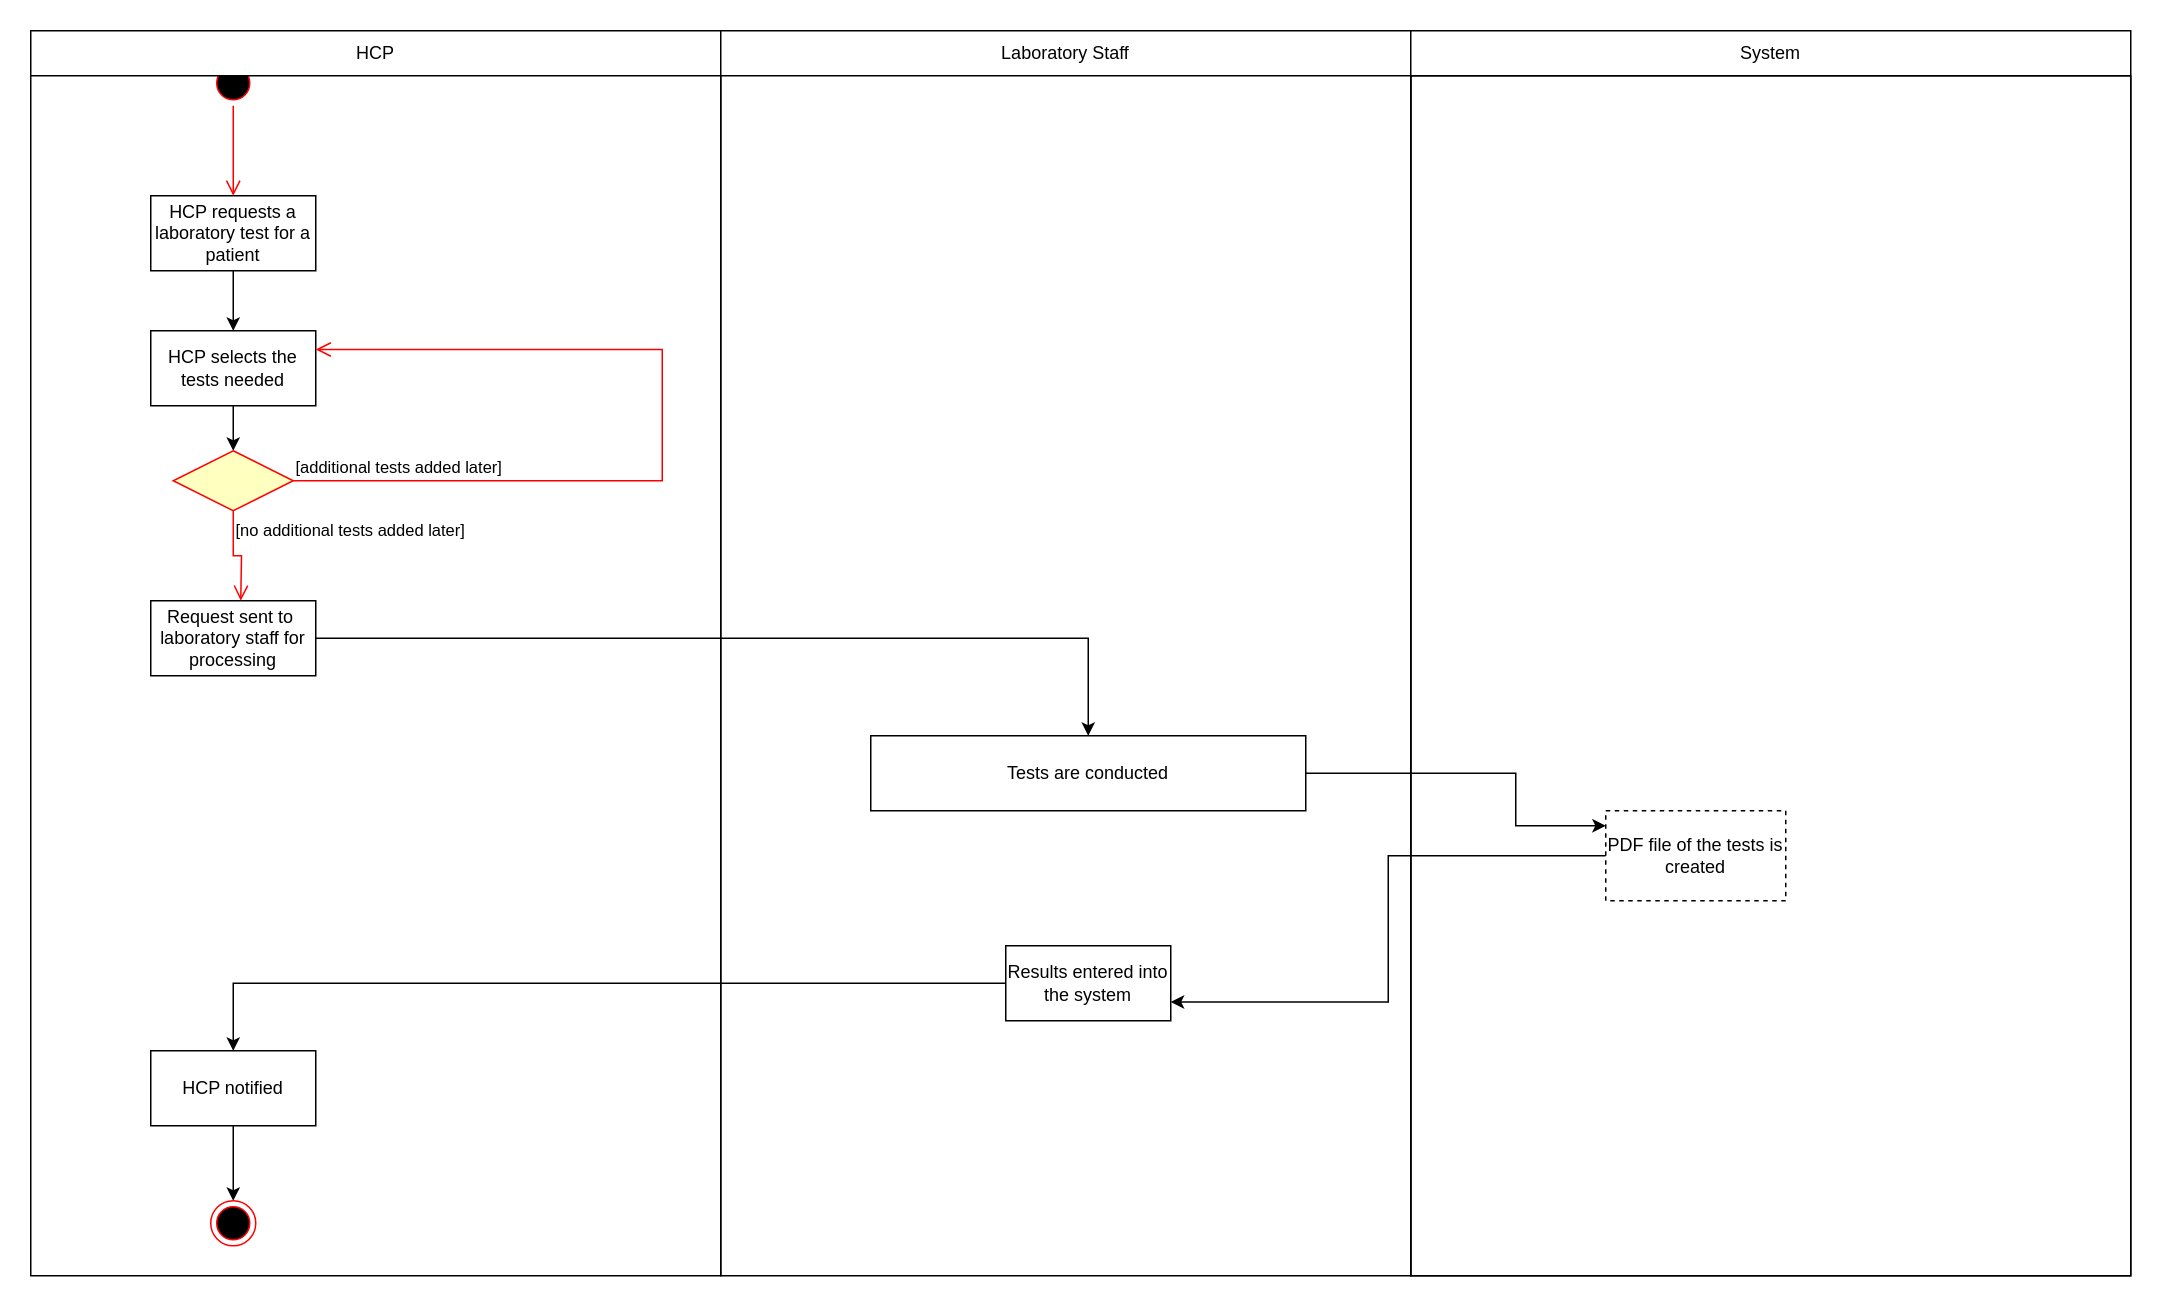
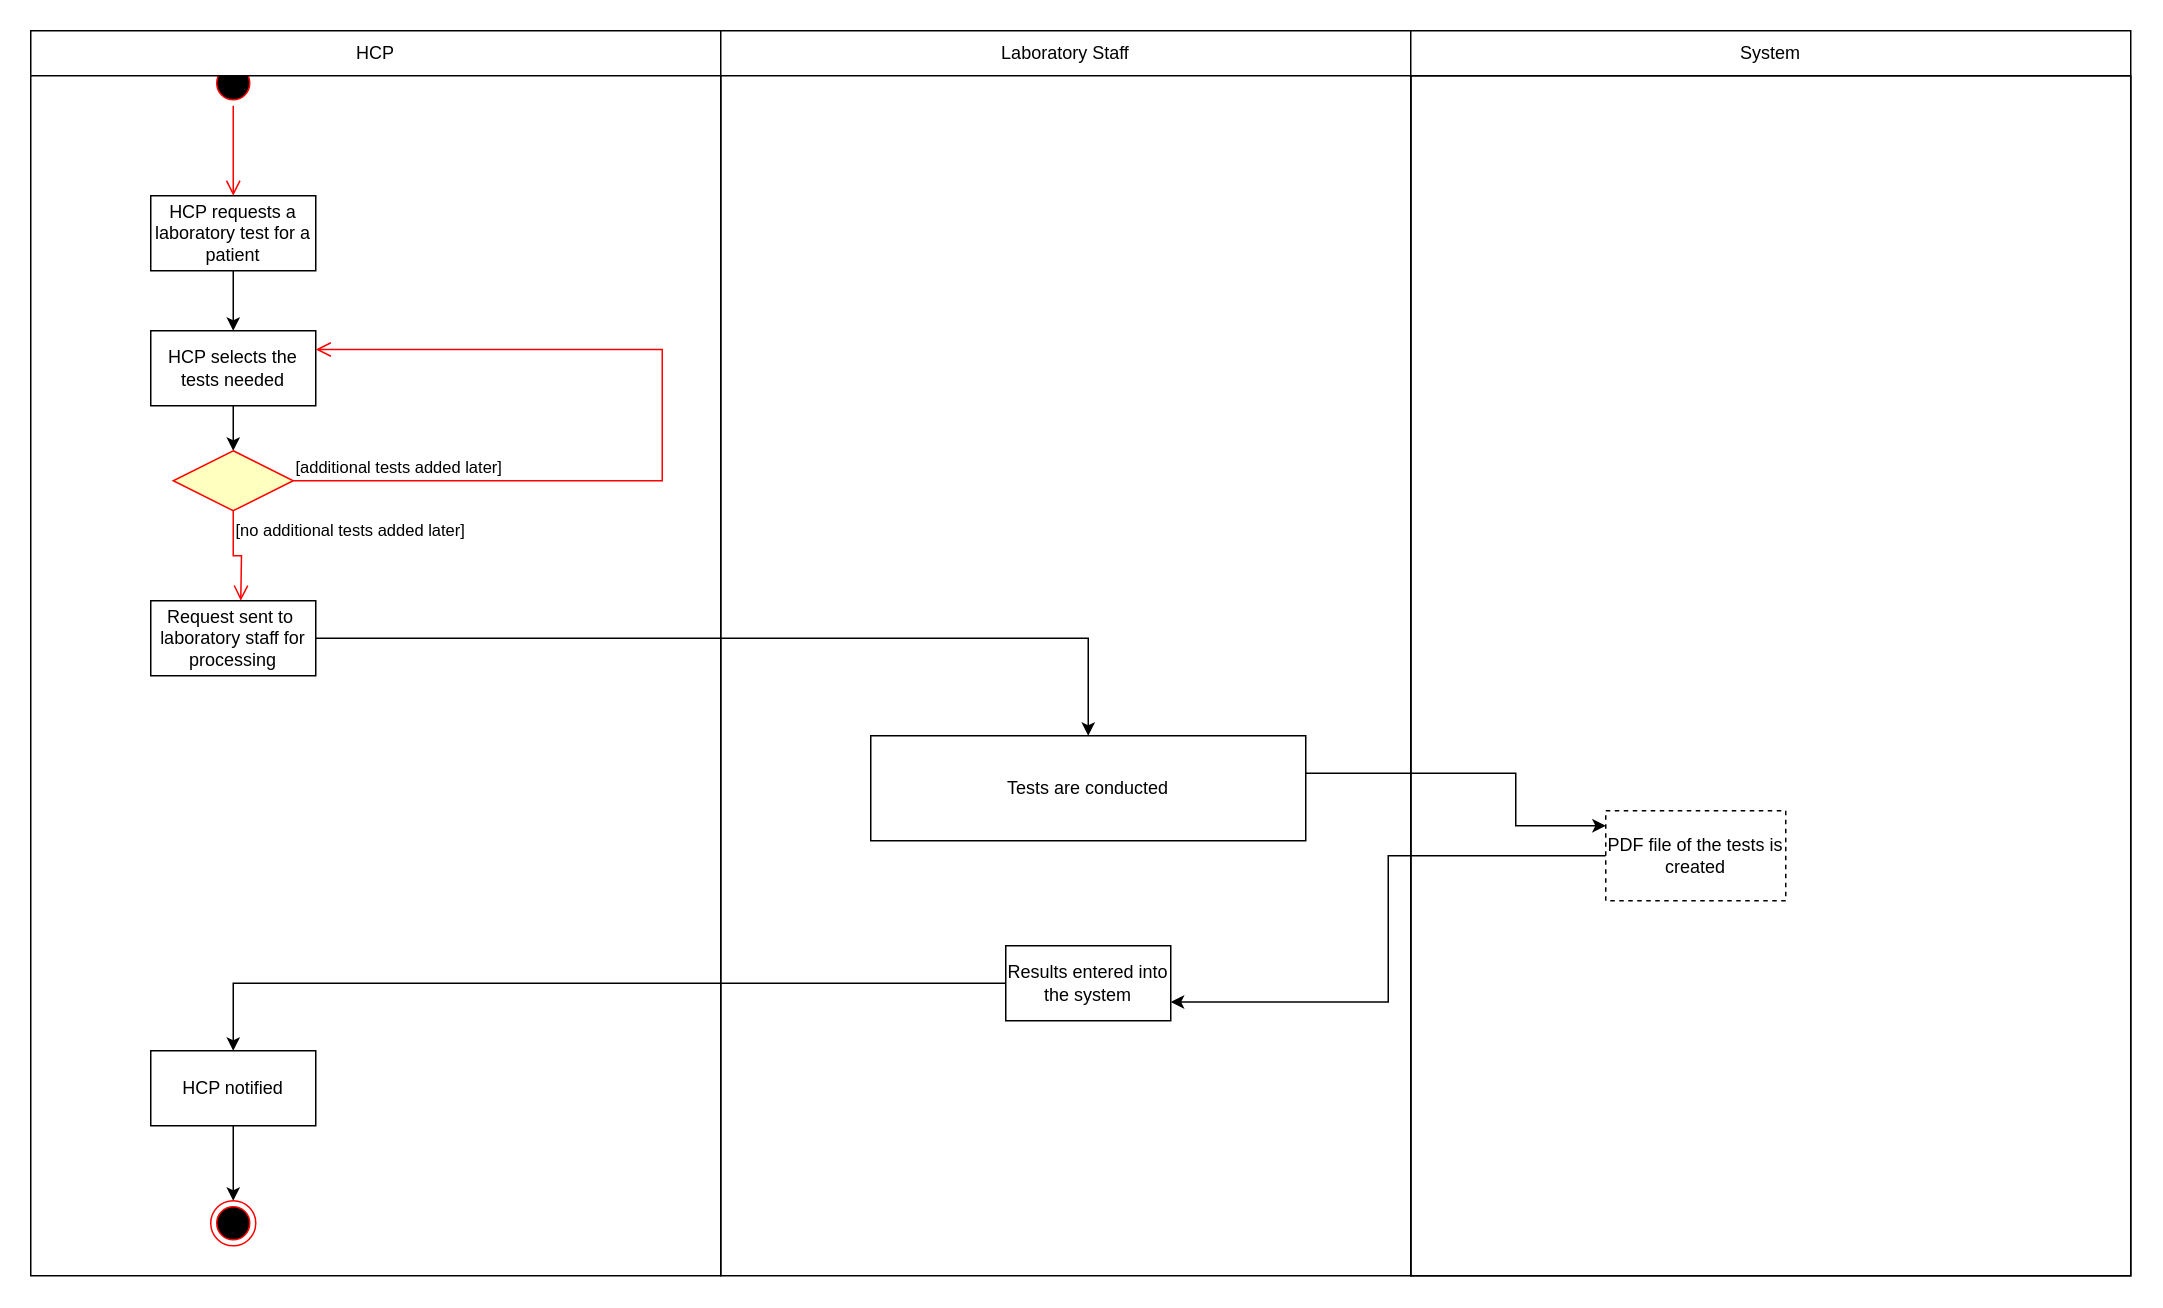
node "Tests are conducted": size 435x75 -> 435x105
